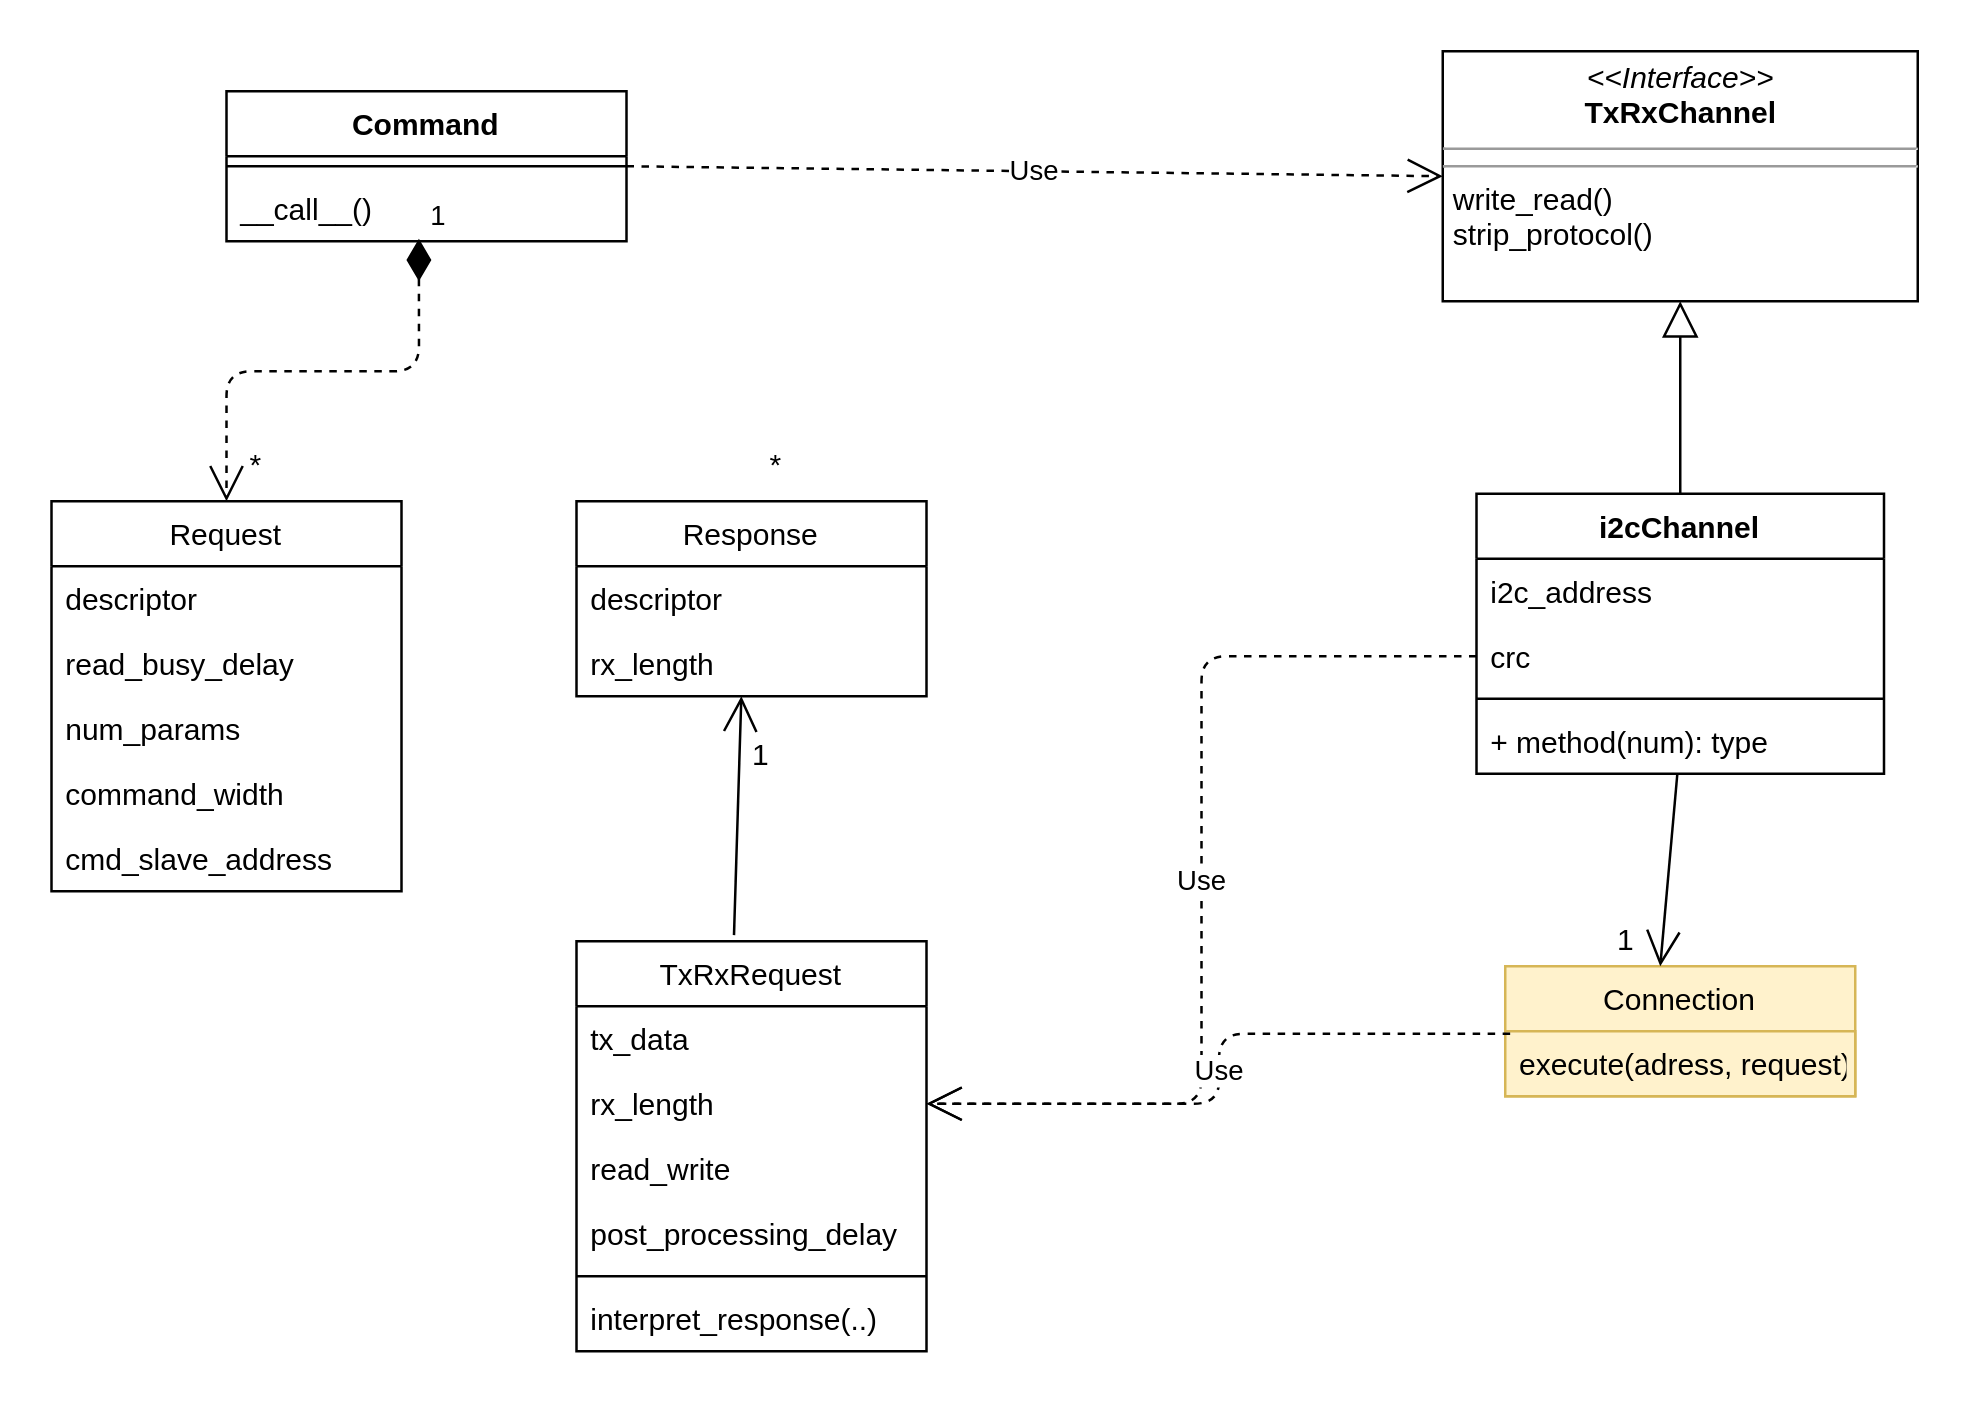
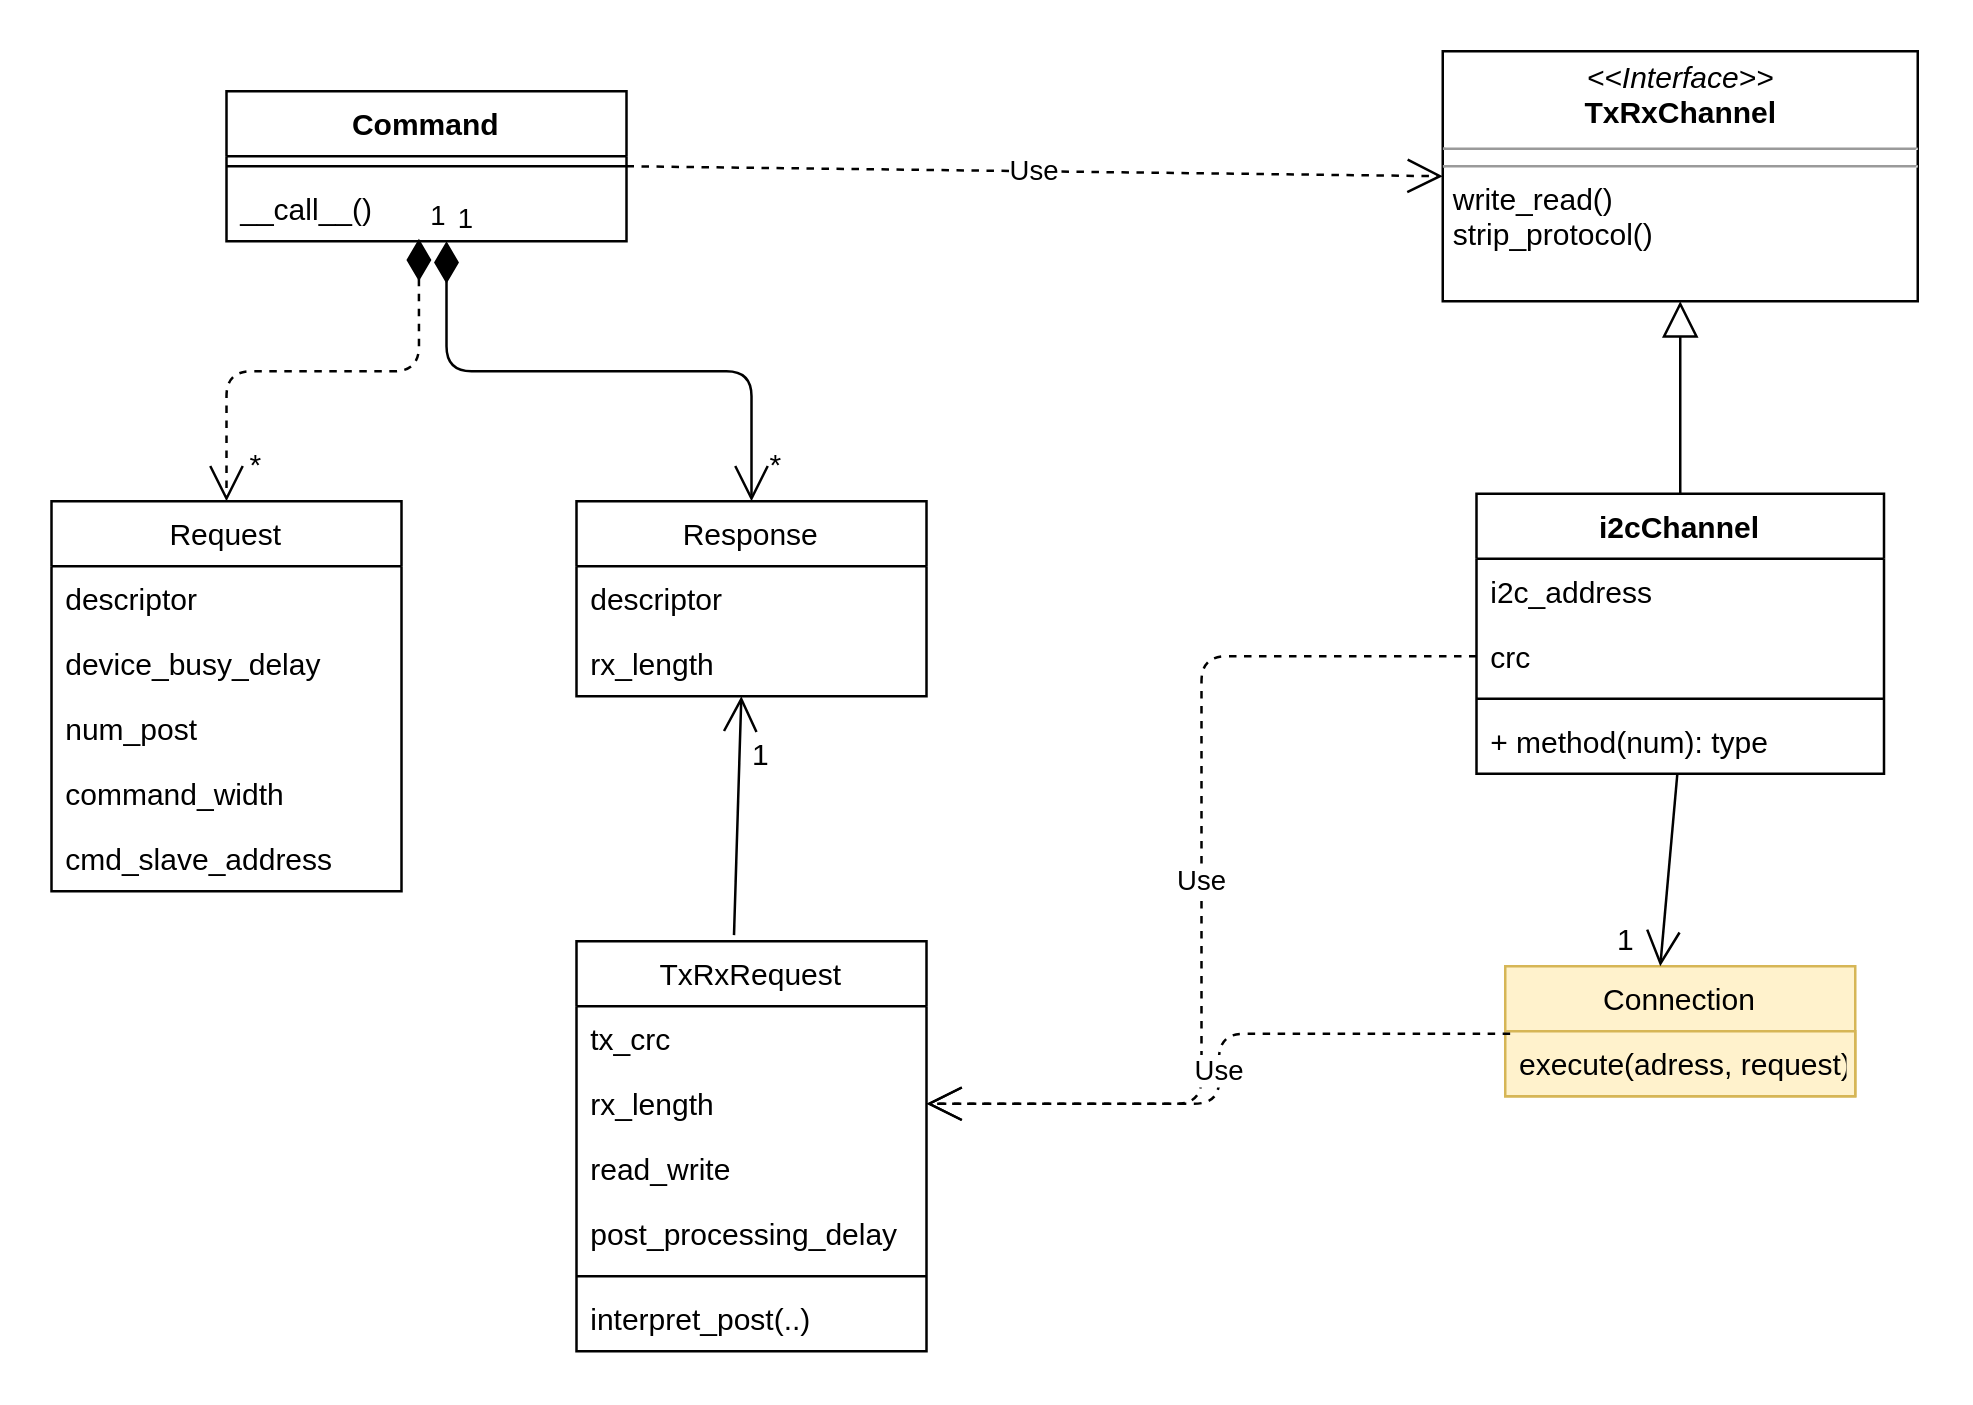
edge "__call__()" -- "Response": added, label "1"
node "read_busy_delay": label "read_busy_delay" -> "device_busy_delay"
node "num_params": label "num_params" -> "num_post"
node "tx_data": label "tx_data" -> "tx_crc"
node "interpret_response(..)": label "interpret_response(..)" -> "interpret_post(..)"
